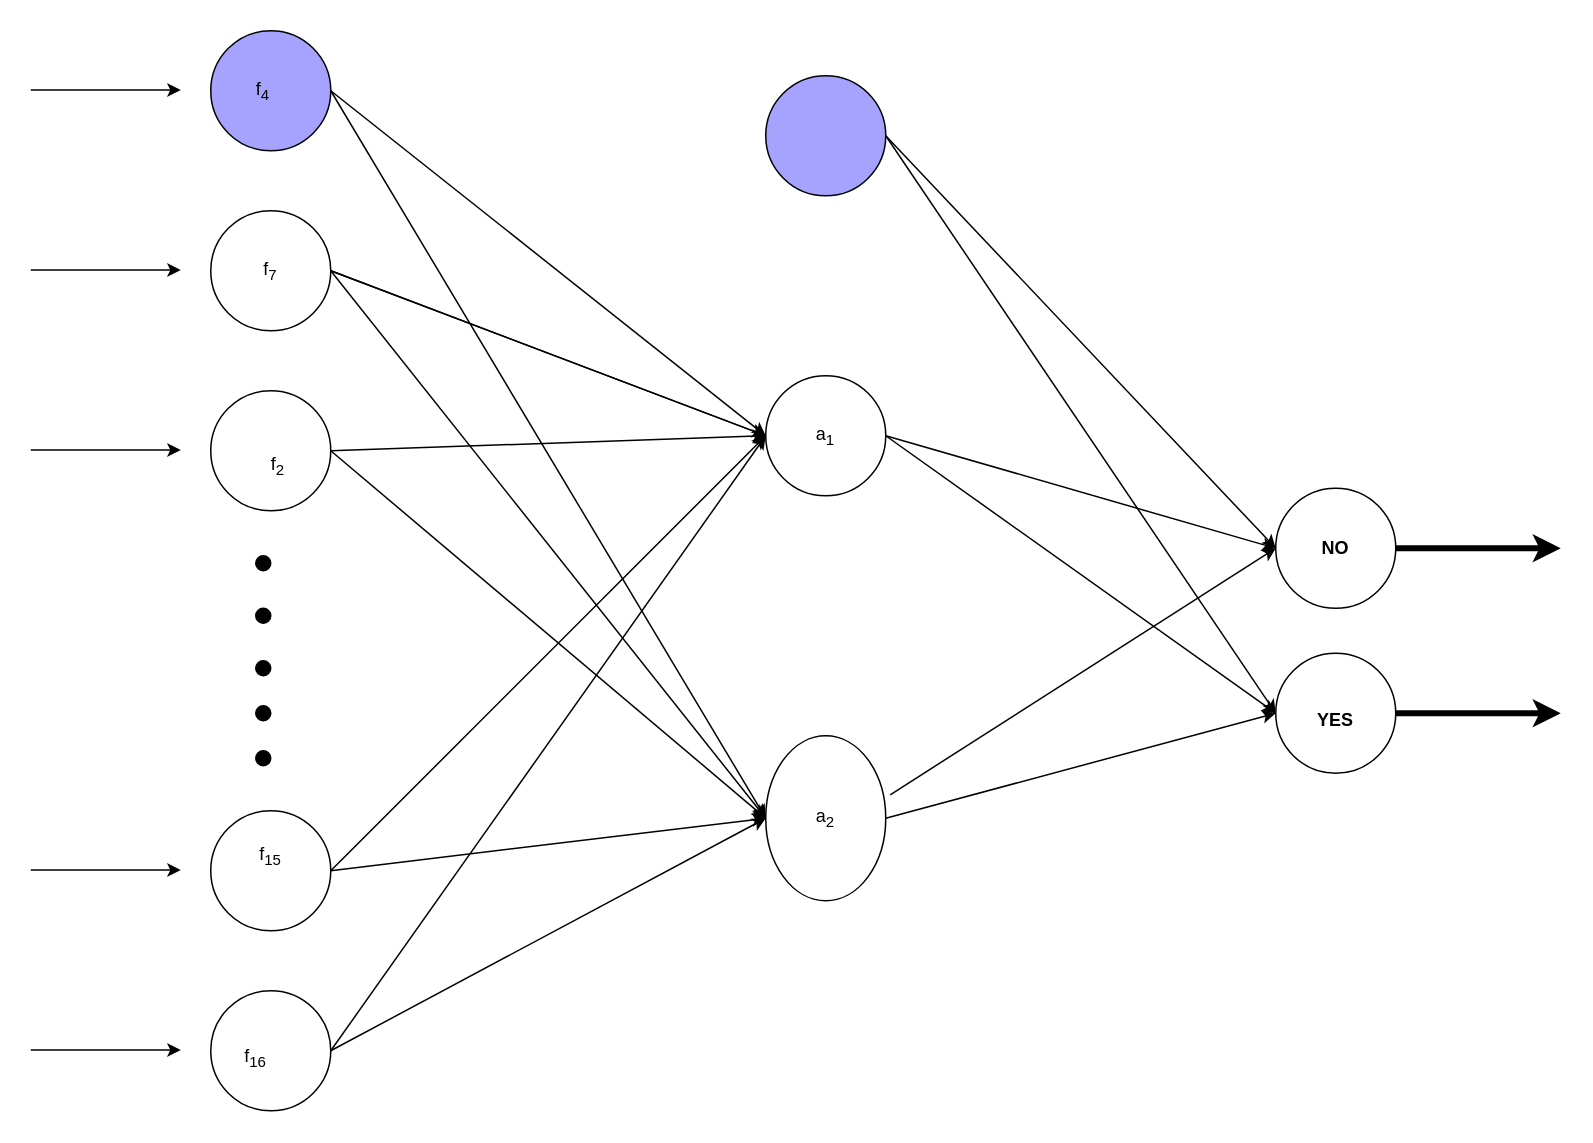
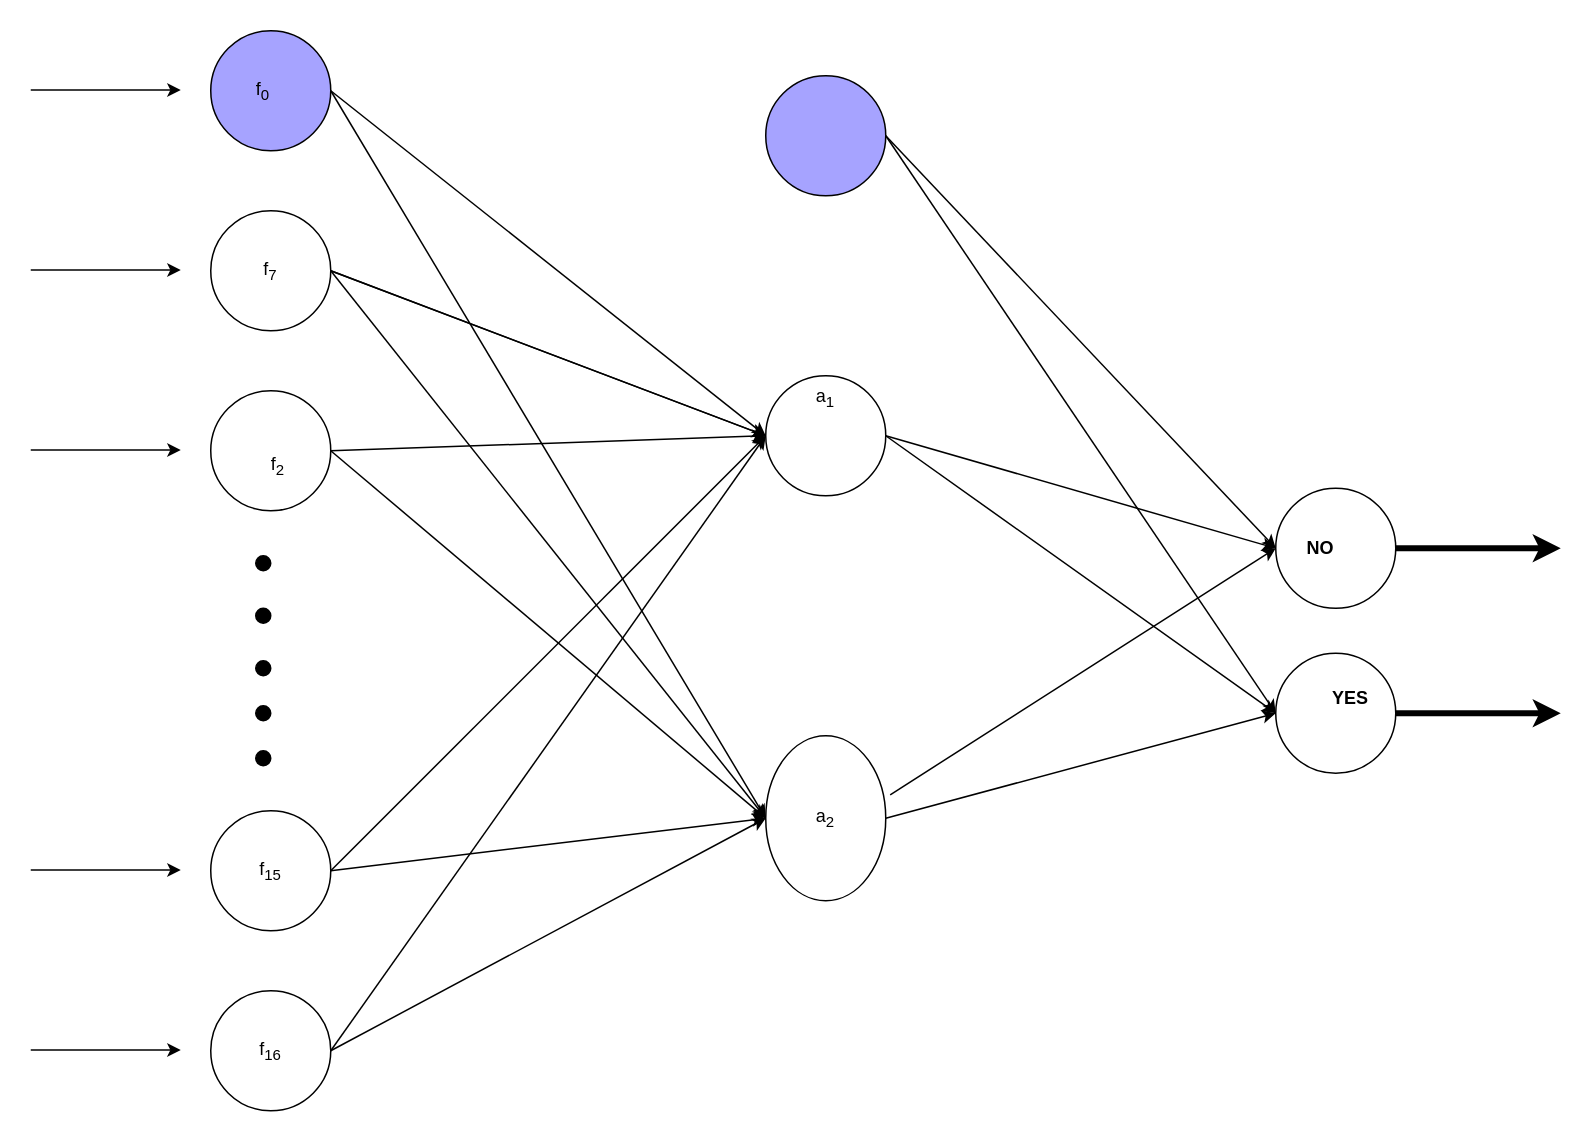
node "f4": label "f4" -> "f0"
node "a1": moved (826, 436) -> (826, 398)
node "NO": moved (1336, 548) -> (1321, 548)
node "YES": moved (1336, 721) -> (1351, 698)
node "f15": moved (271, 856) -> (271, 871)
node "f16": moved (256, 1058) -> (271, 1051)
